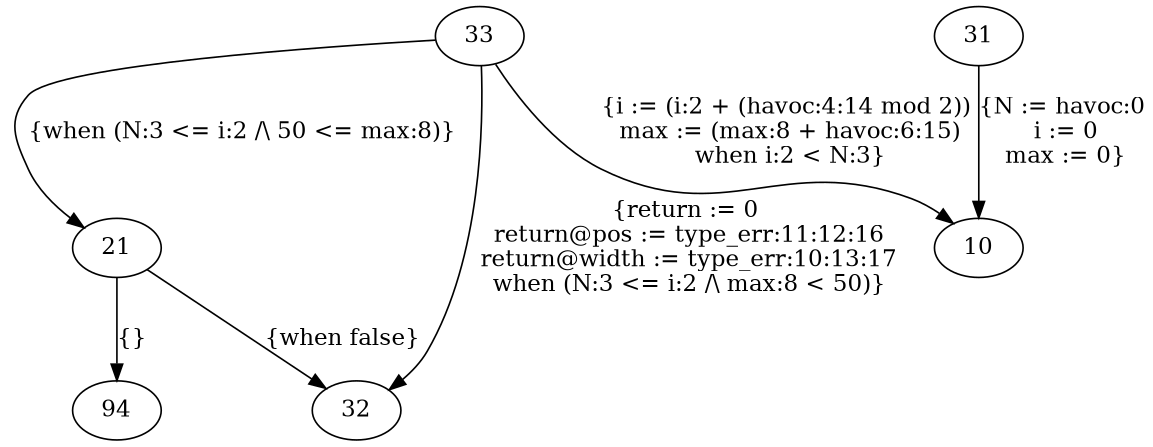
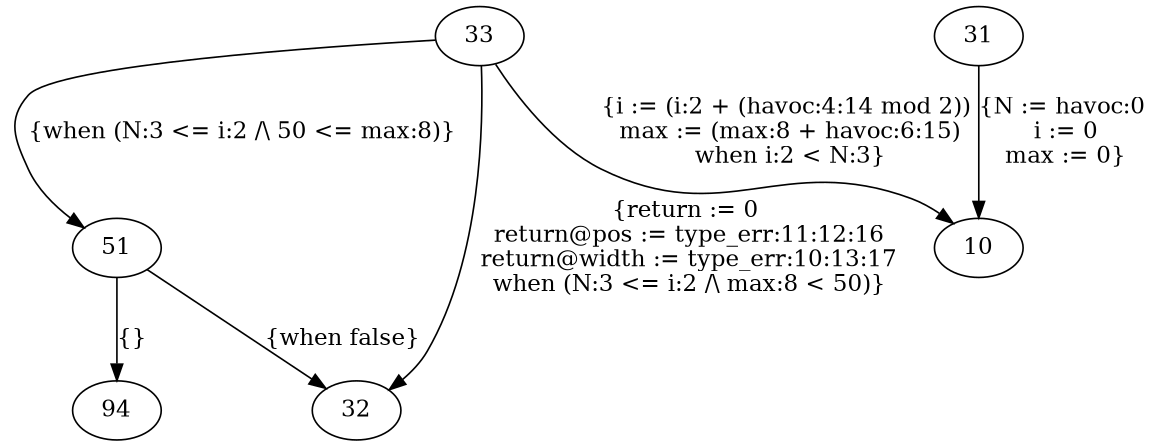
node "21": label "21" -> "51"
